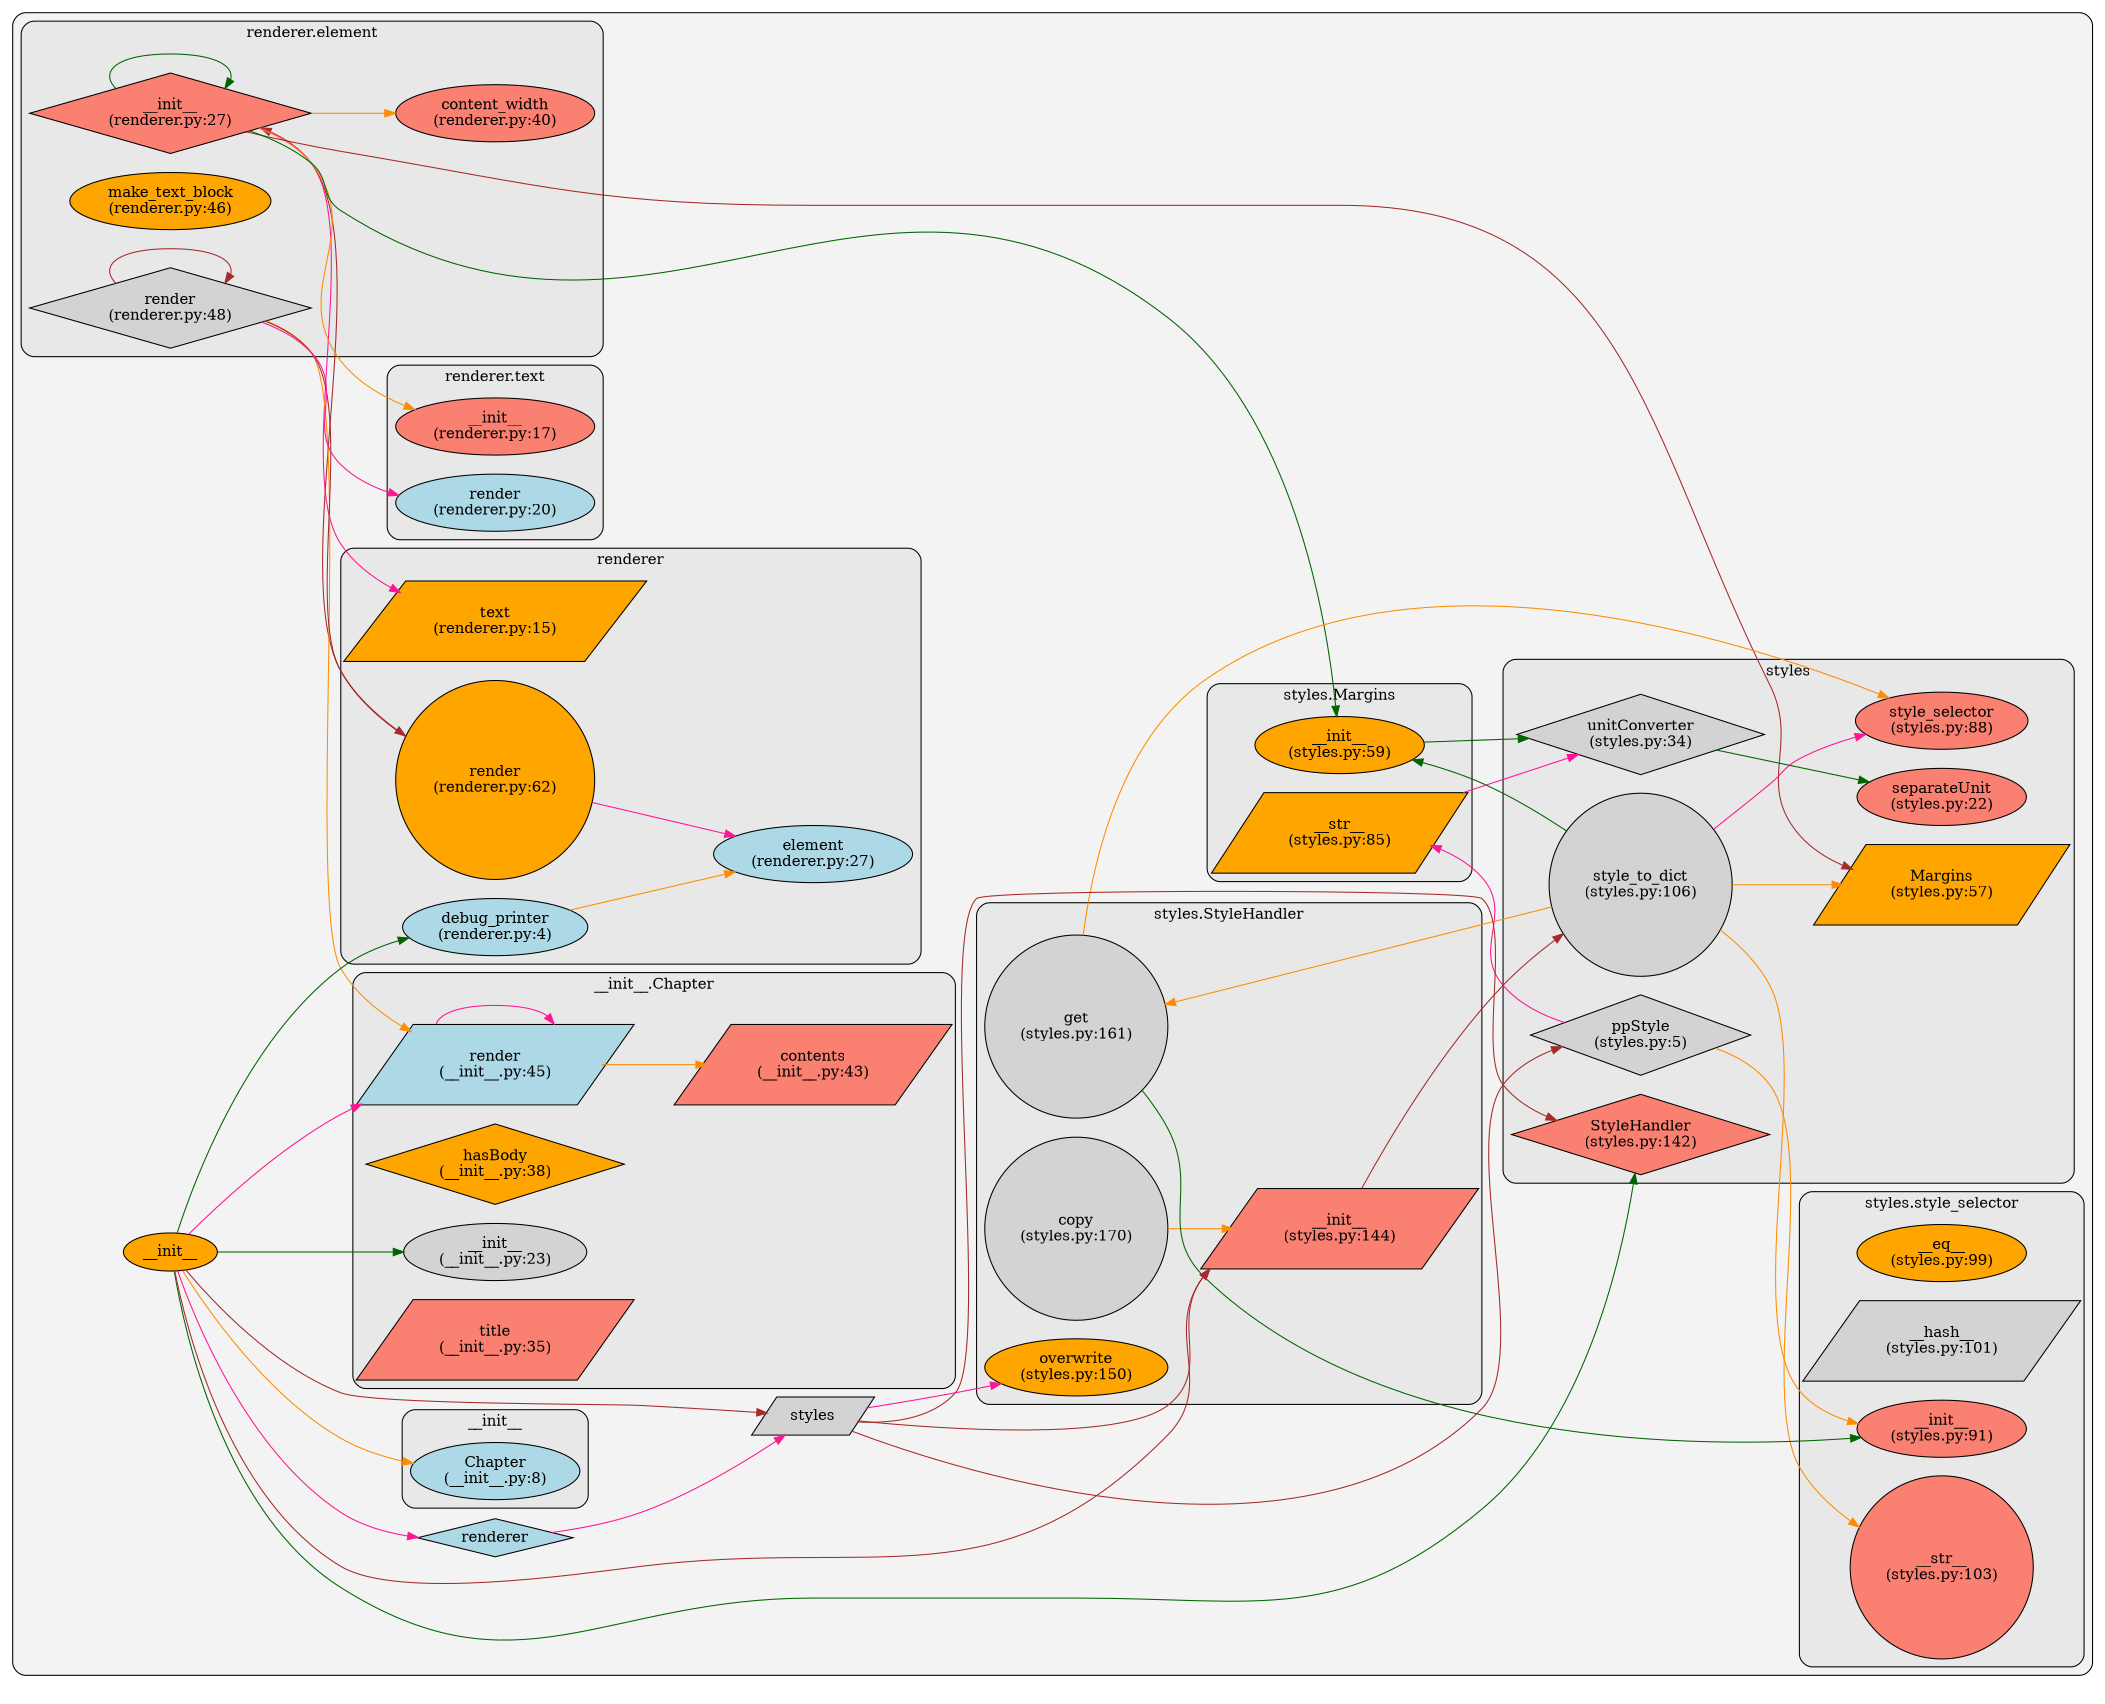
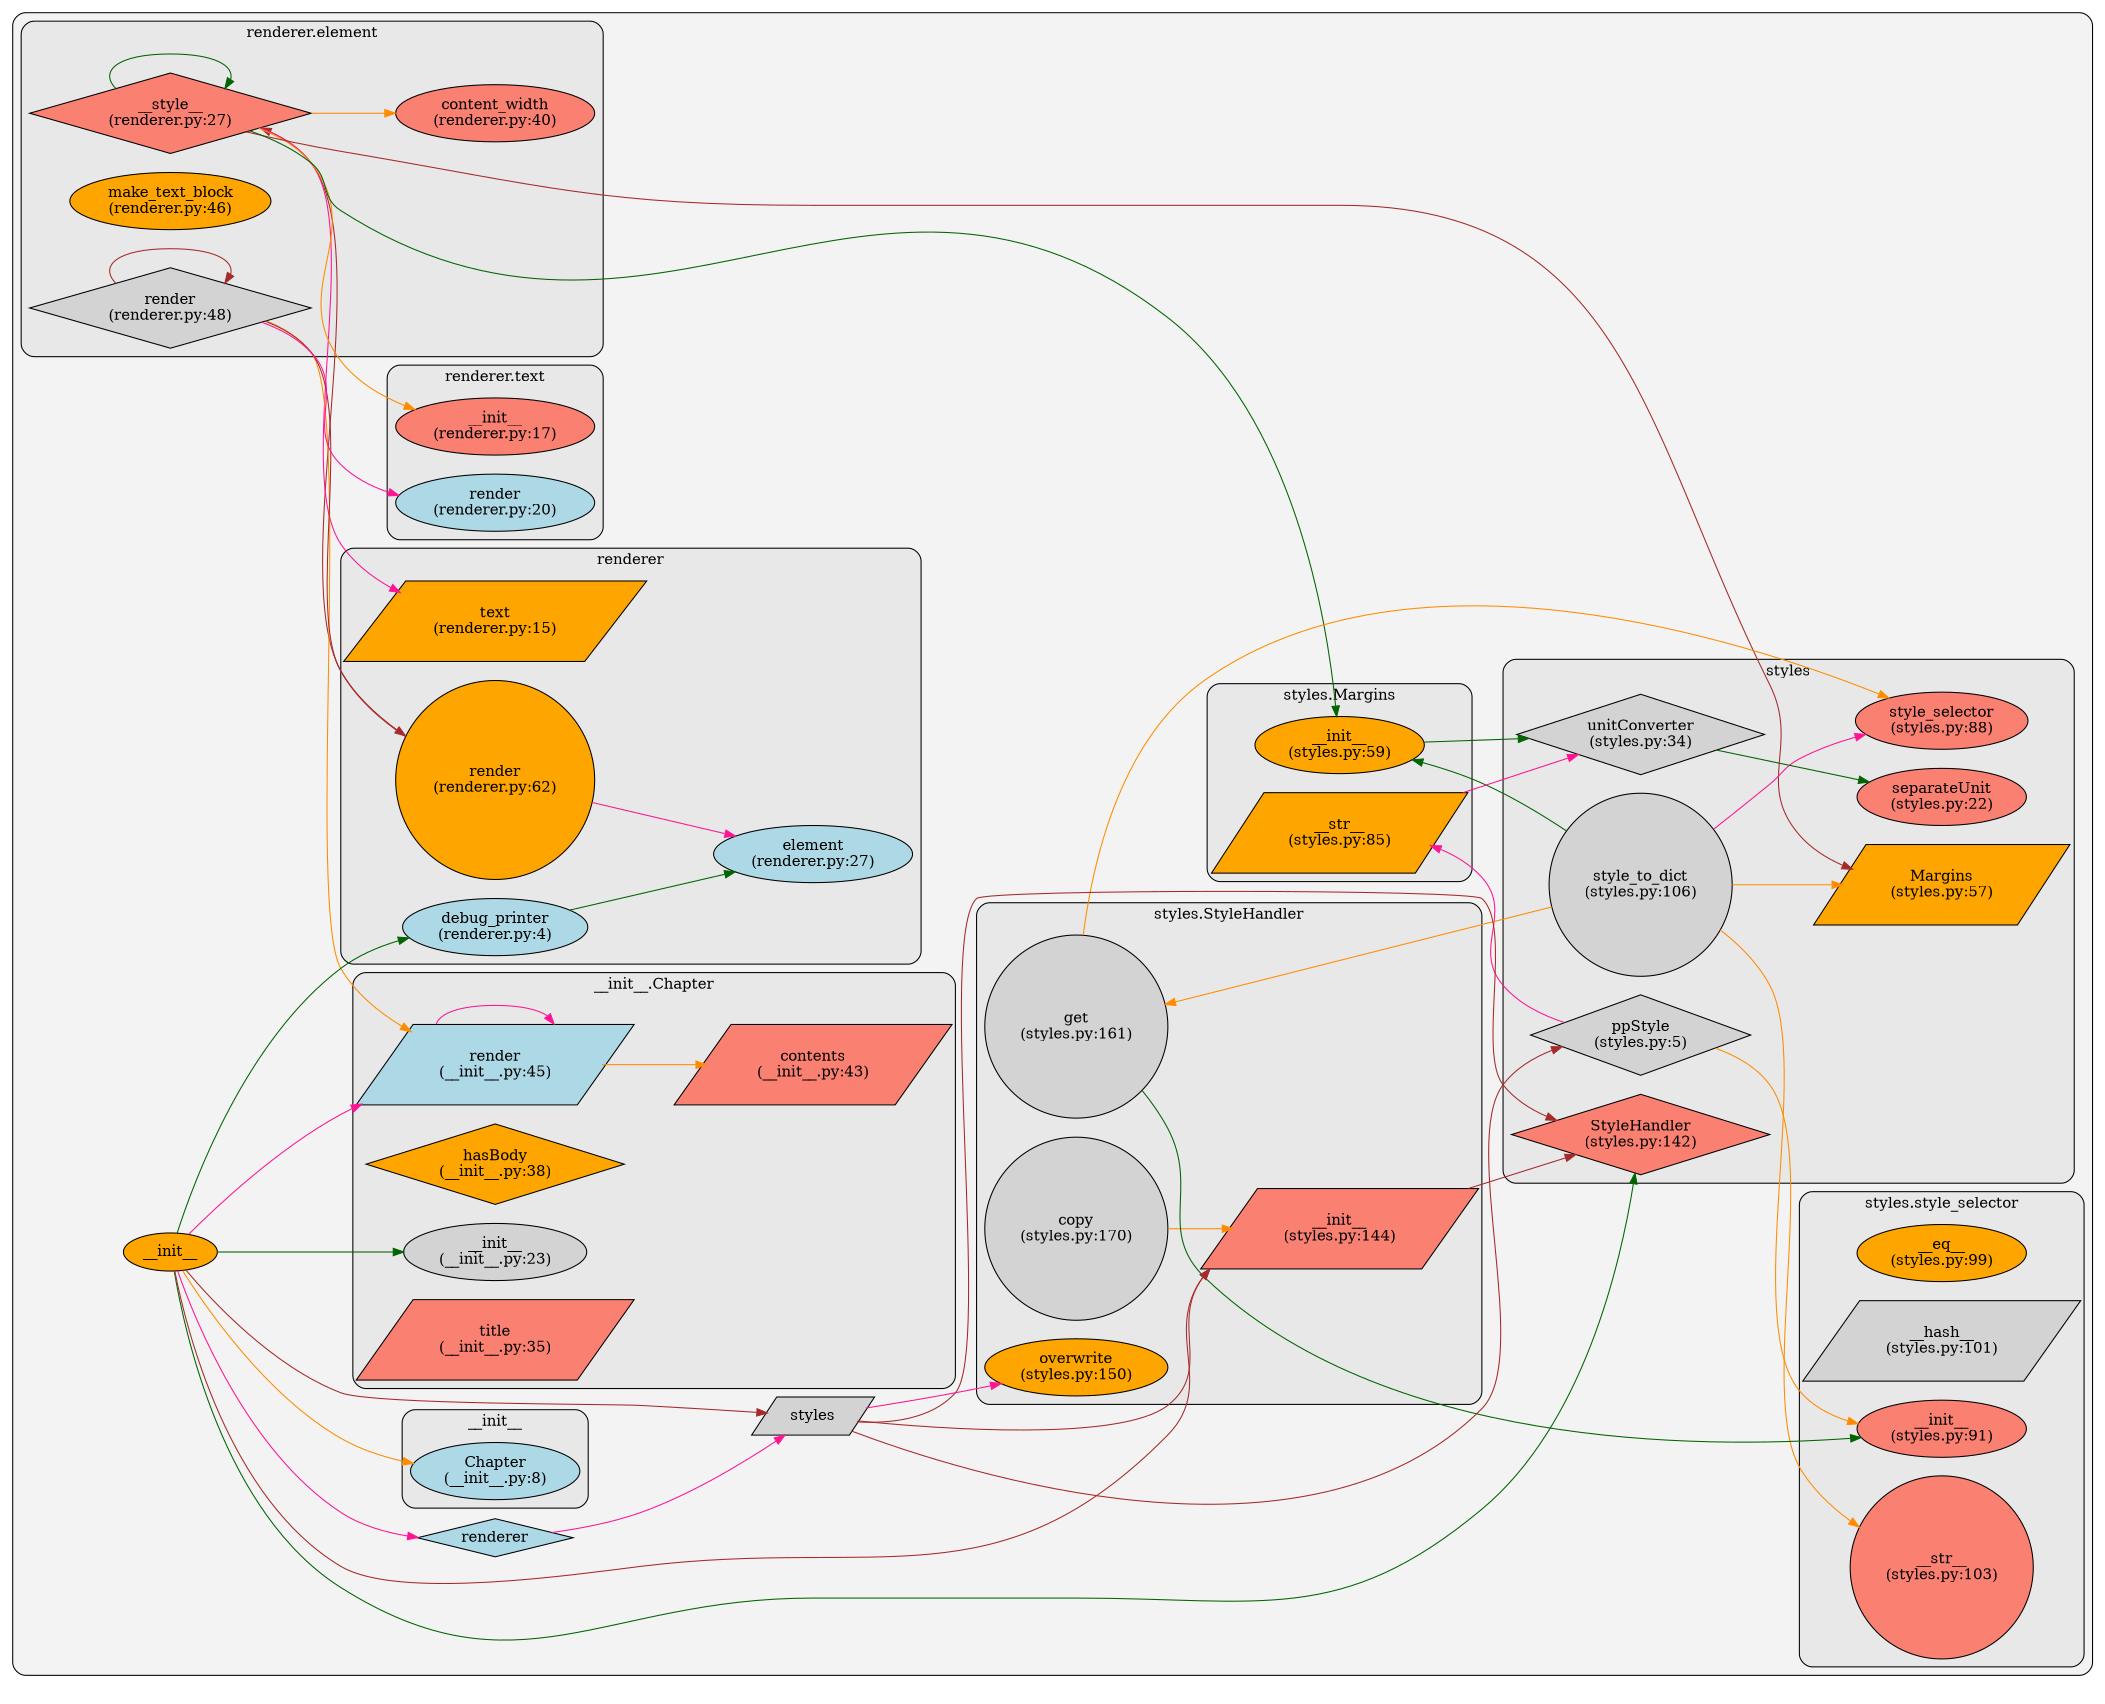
node "__init__ (renderer.py:27)": label "__init__ (renderer.py:27)" -> "__style__ (renderer.py:27)"
edge "debug_printer (renderer.py:4)" -> "element (renderer.py:27)": color darkorange -> darkgreen
edge "__init__ (styles.py:144)" -> "style_to_dict (styles.py:106)": now "__init__ (styles.py:144)" -> "StyleHandler (styles.py:142)"
